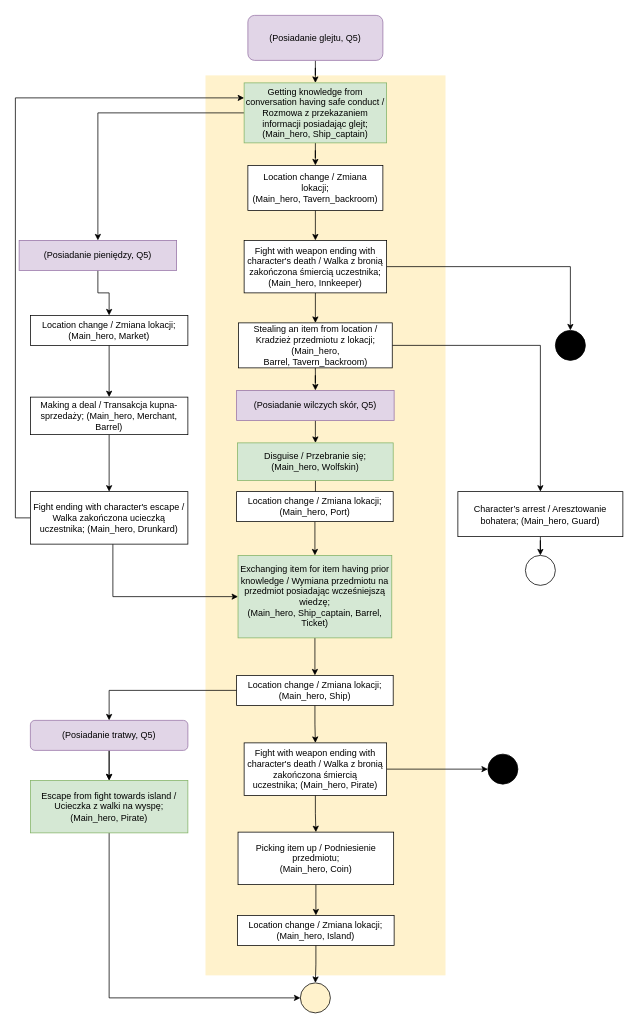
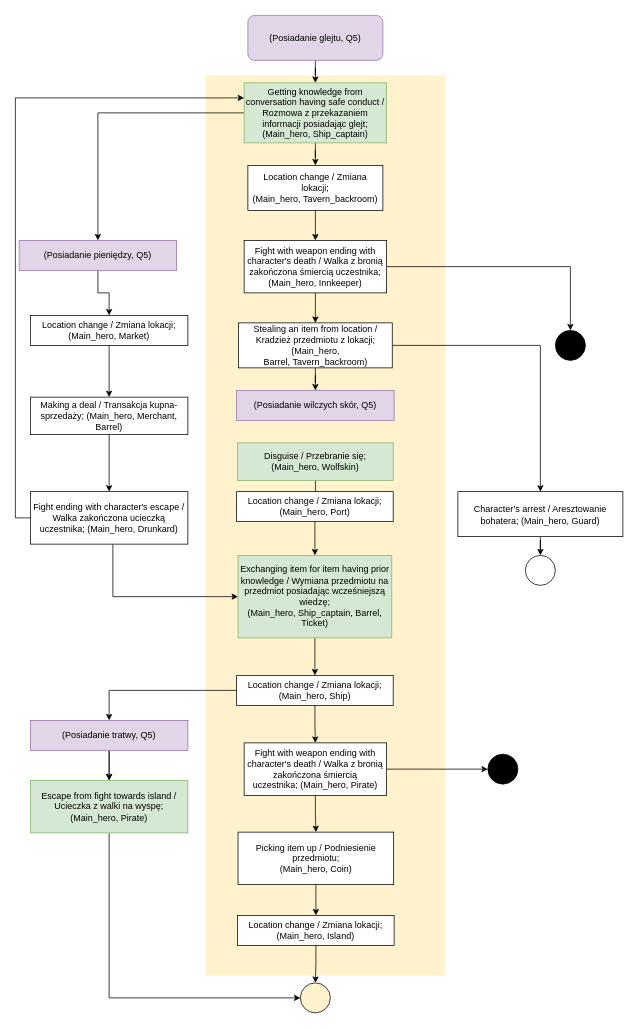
edge "(Posiadanie wilczych skór, Q5)" -> "Disguise / Przebranie się; (Main_hero, Wolfskin)": removed
node "(Posiadanie tratwy, Q5)": shape rounded rectangle -> rectangle
